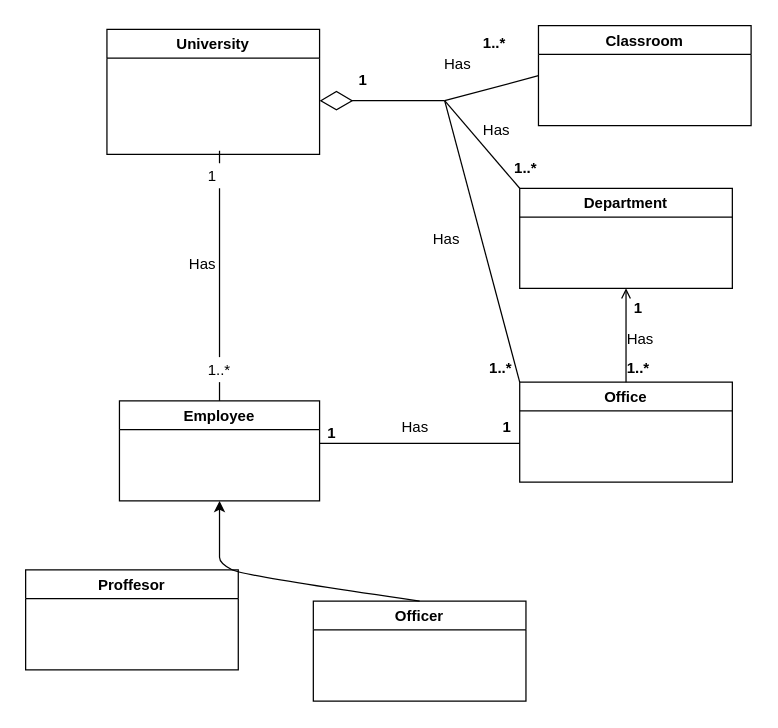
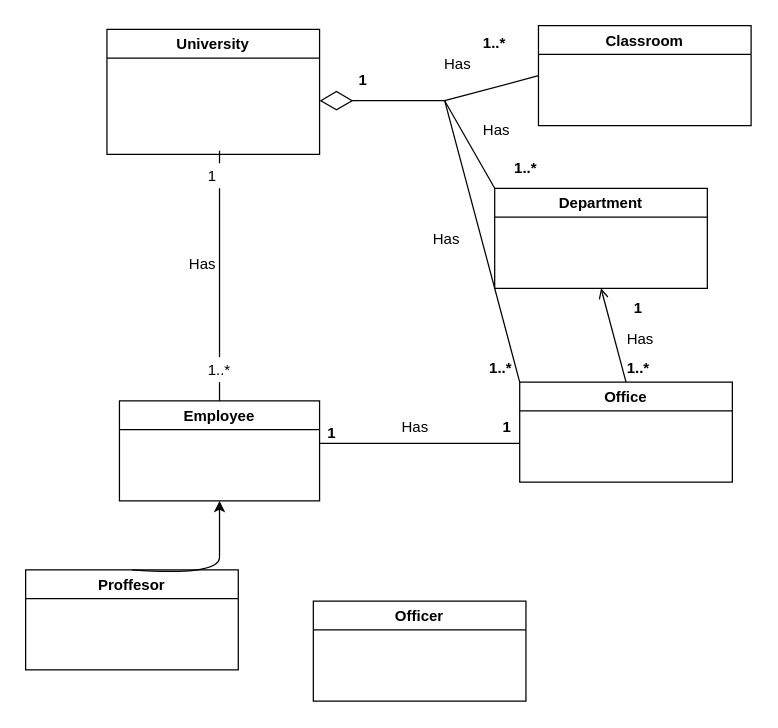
node "Department": moved (626, 238) -> (601, 238)
edge "Proffesor" -> "Employee": added
edge "Officer" -> "Employee": removed
